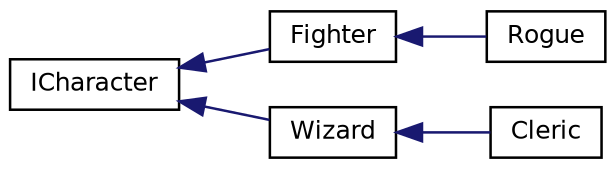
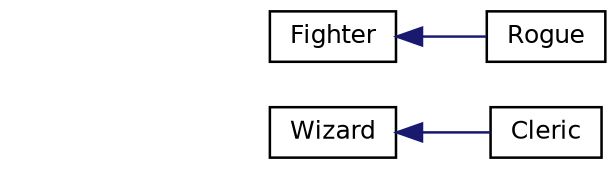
node "ICharacter": removed
